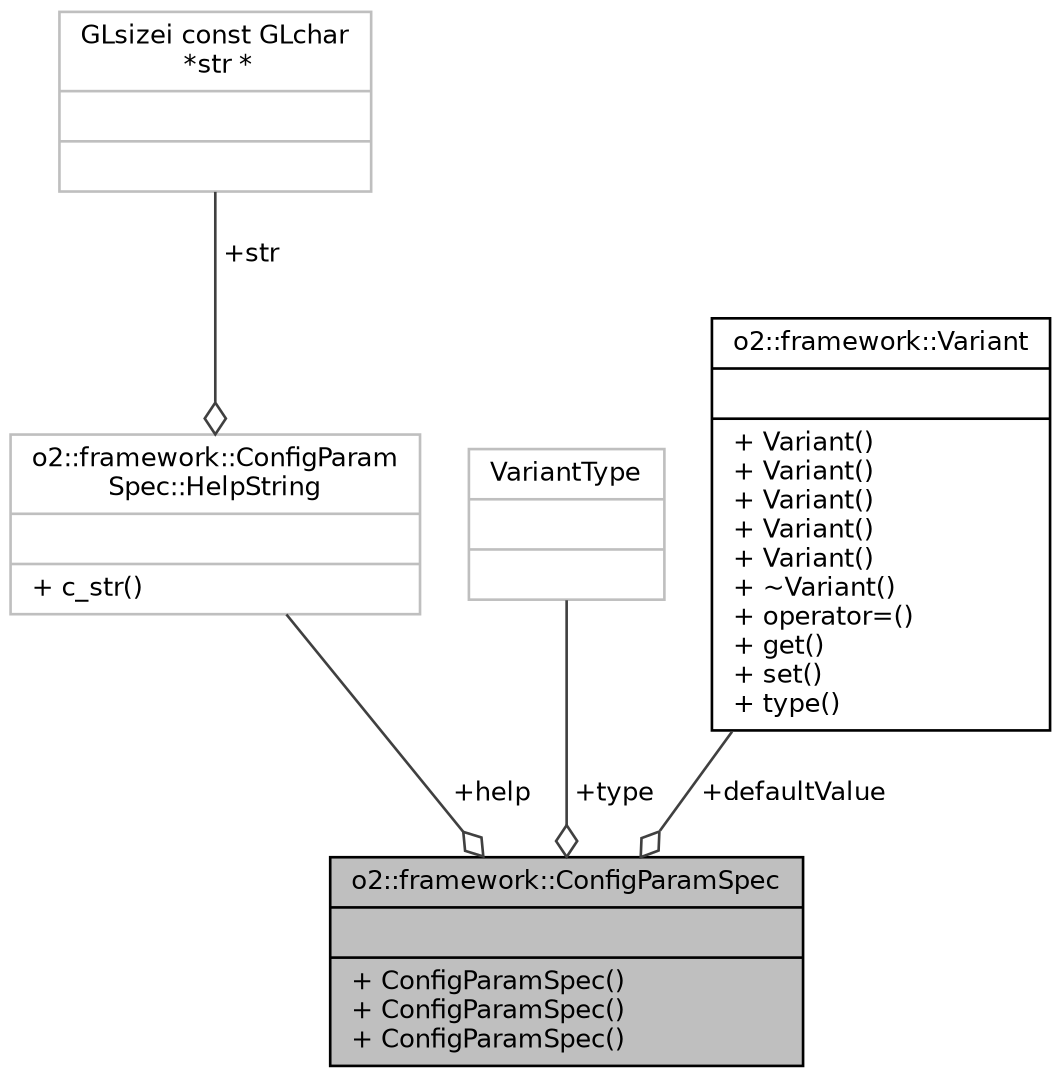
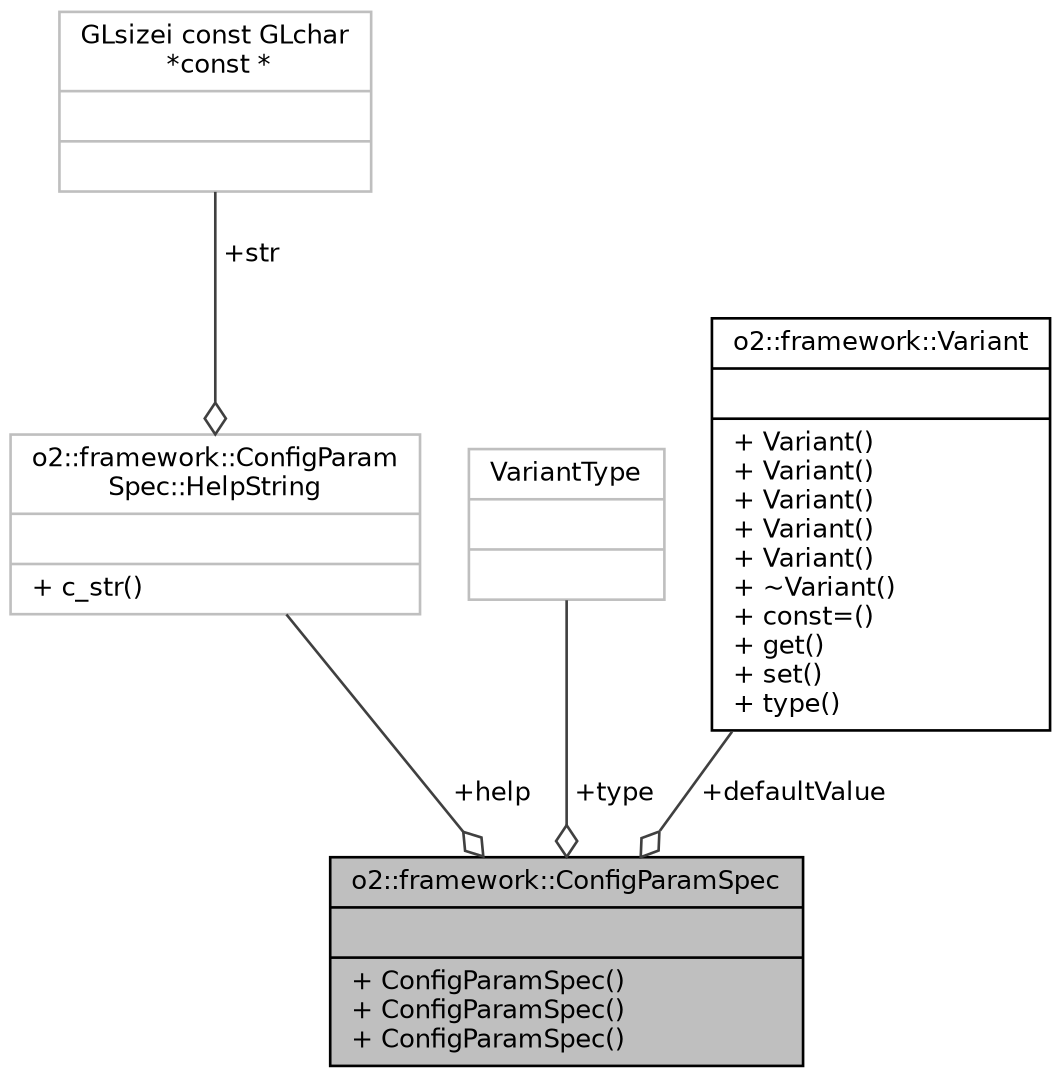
node "GLsizei const GLchar": text "*str *" -> "*const *"
node "o2::framework::Variant": text "+ operator=()" -> "+ const=()"
